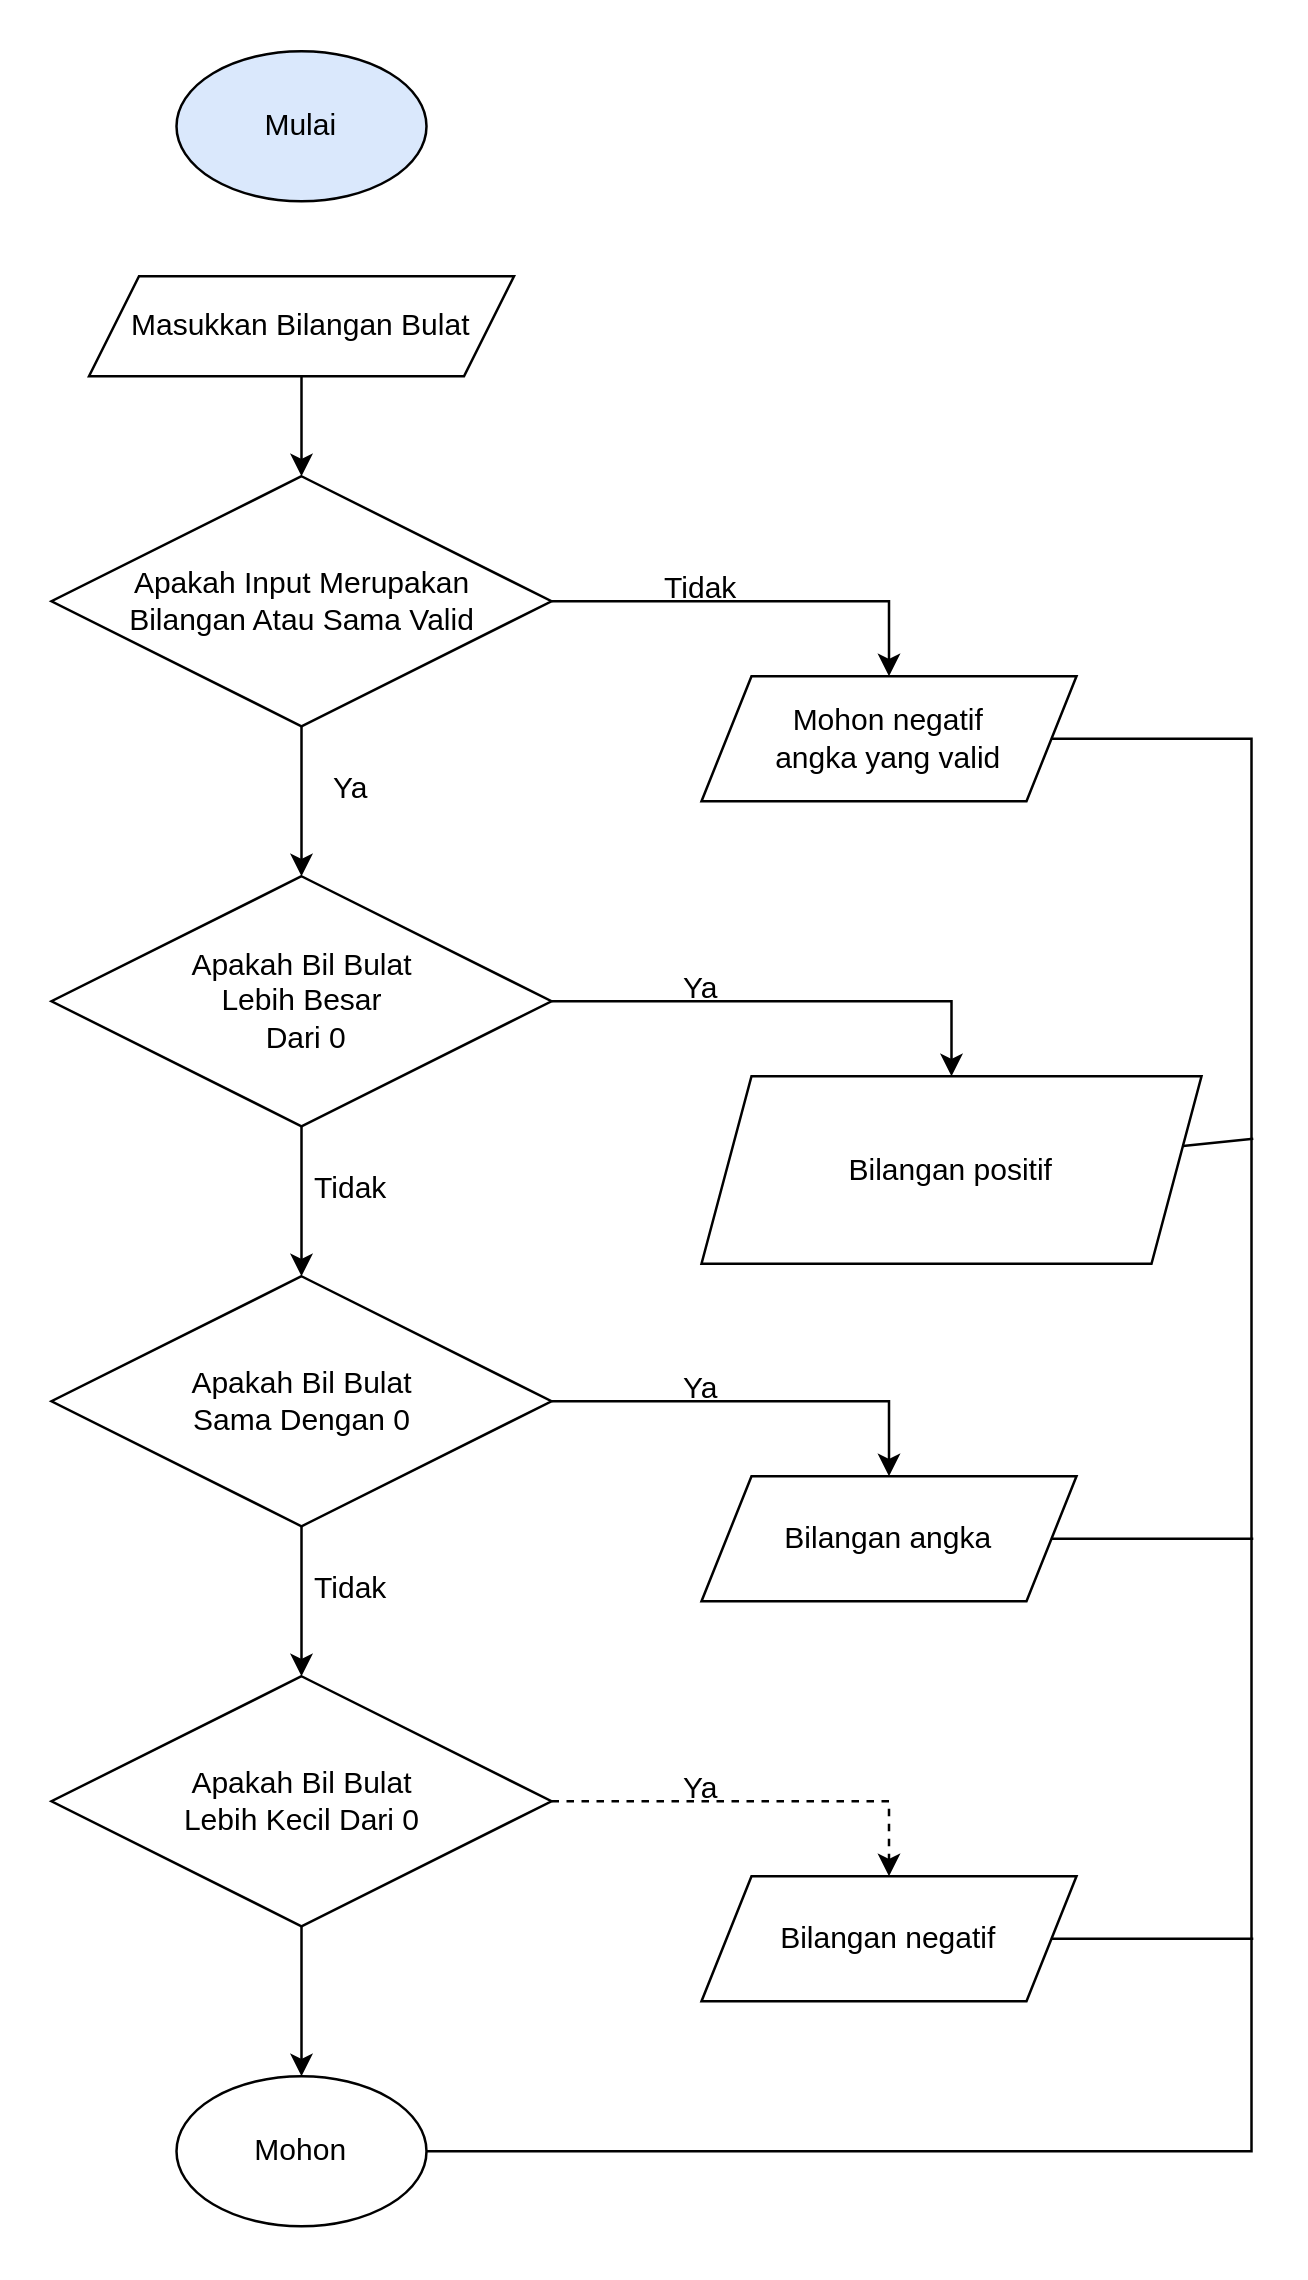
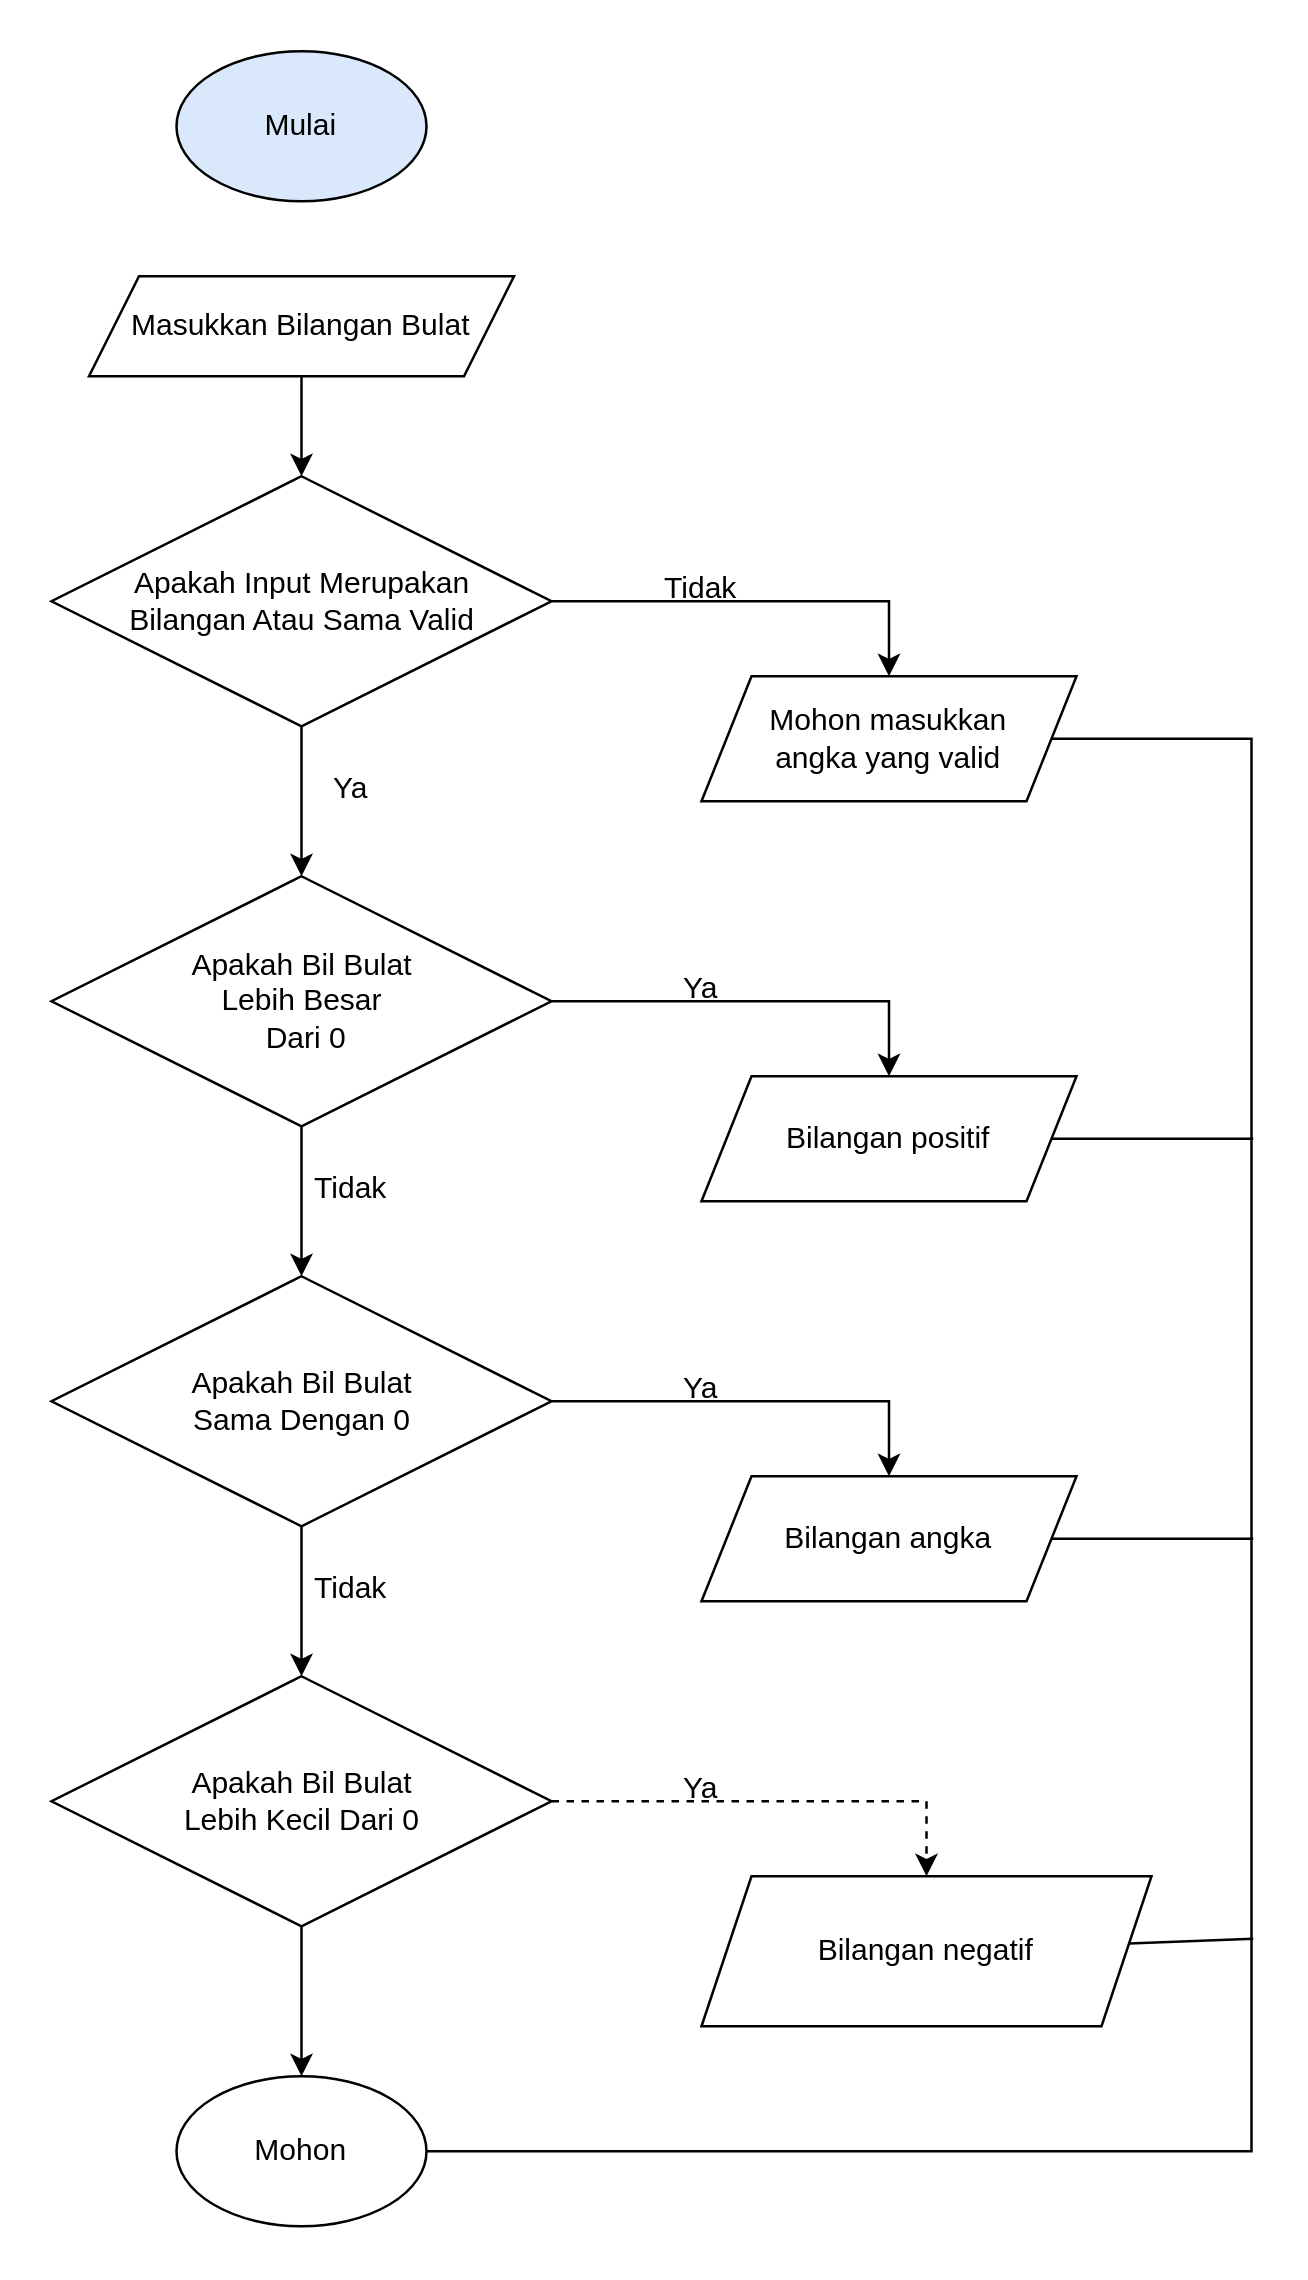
node "Mohon negatif angka yang valid": label "Mohon negatif angka yang valid" -> "Mohon masukkan angka yang valid"
node "Bilangan positif": size 500x188 -> 375x125
node "Bilangan negatif": size 375x125 -> 450x150
